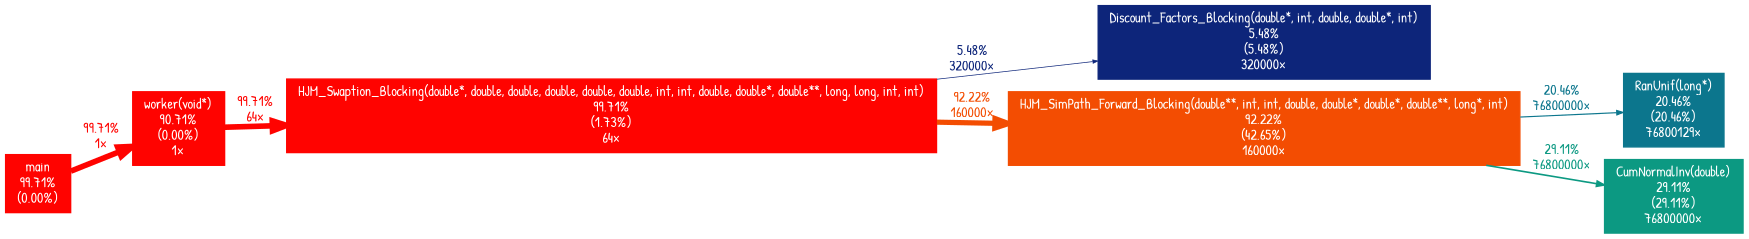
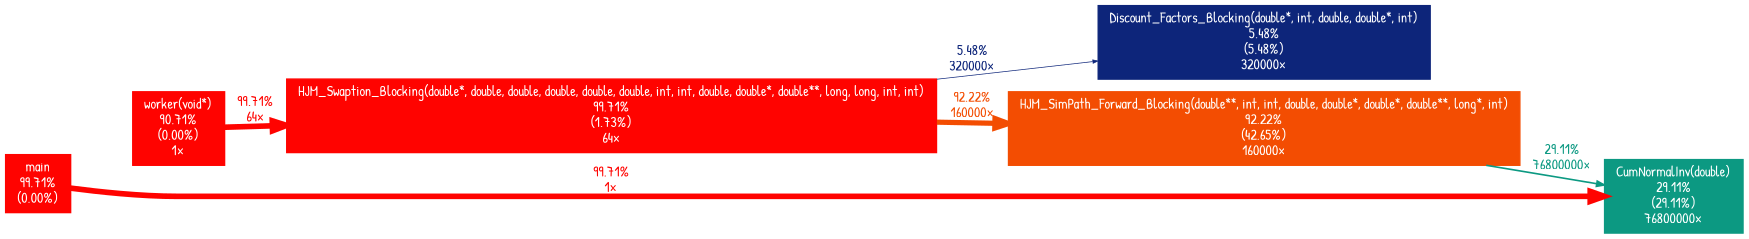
node "RanUnif(long*) 20.46% (20.46%) 76800129×": removed
edge "main 99.71% (0.00%)" -> "worker(void*) 90.71% (0.00%) 1×": now "main 99.71% (0.00%)" -> "CumNormalInv(double) 29.11% (29.11%) 76800000×"
